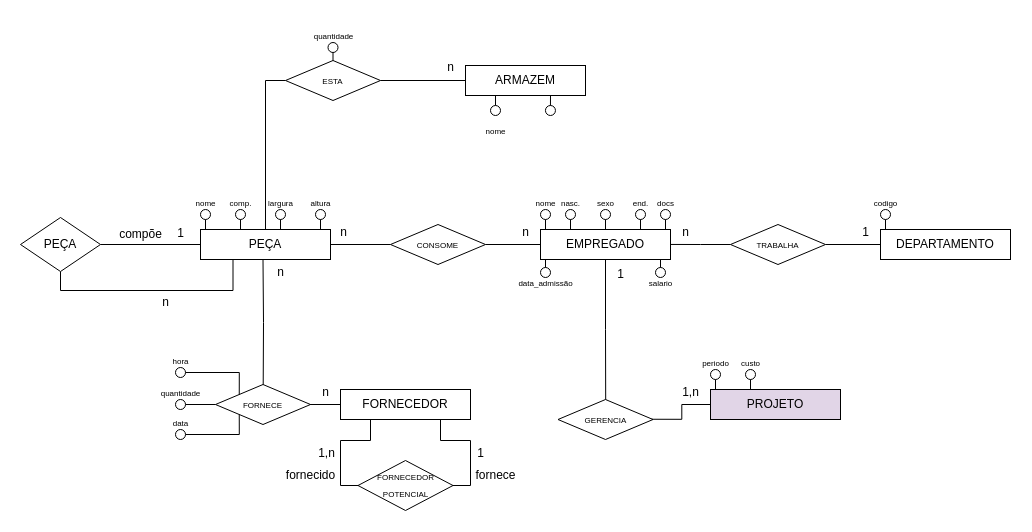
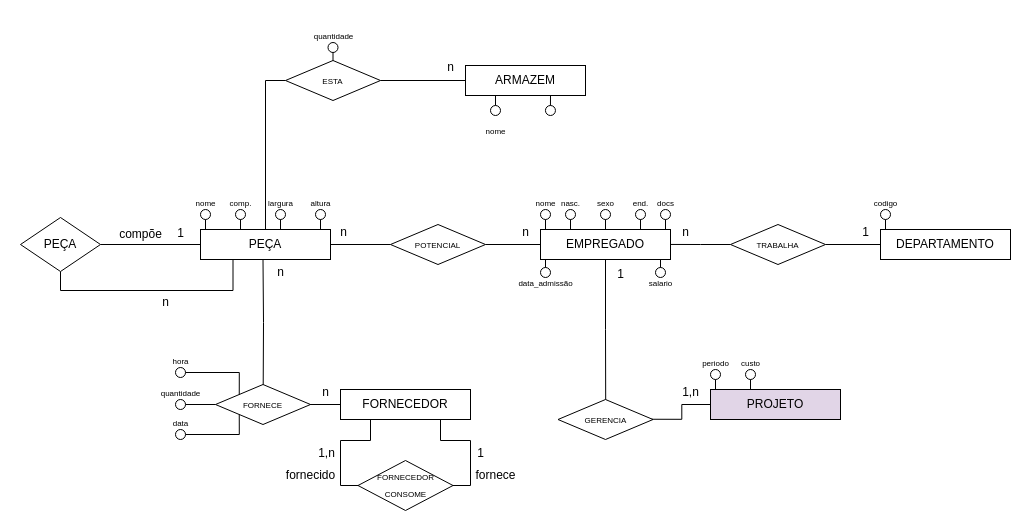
node "CONSOME": label "CONSOME" -> "POTENCIAL"
node "FORNECEDOR POTENCIAL": label "FORNECEDOR POTENCIAL" -> "FORNECEDOR CONSOME"
